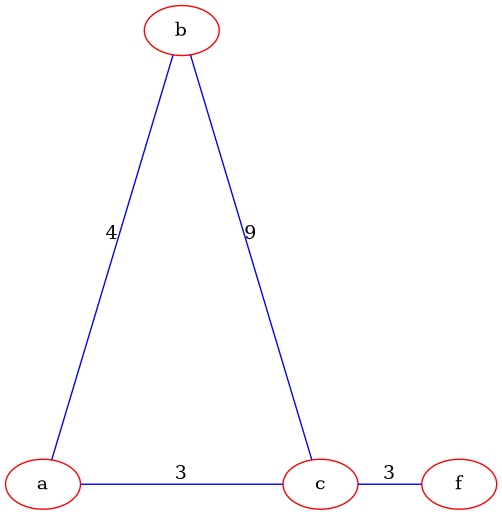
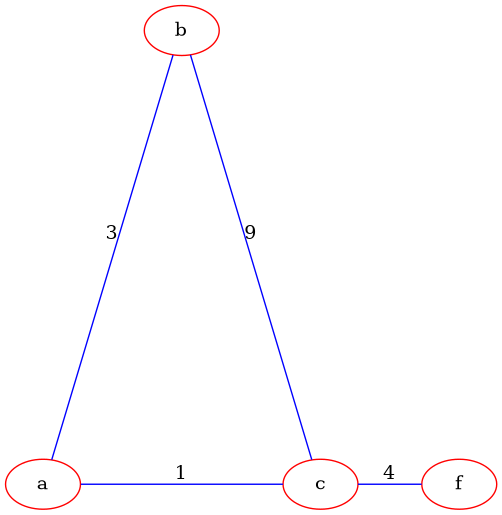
edge "b" -- "a": label "4" -> "3"
edge "a" -- "c": label "3" -> "1"
edge "c" -- "f": label "3" -> "4"
